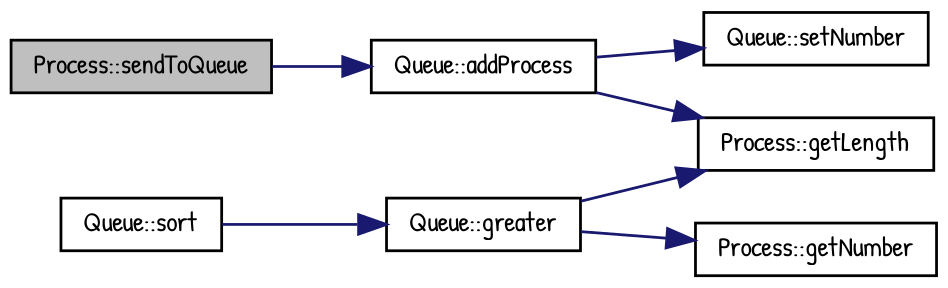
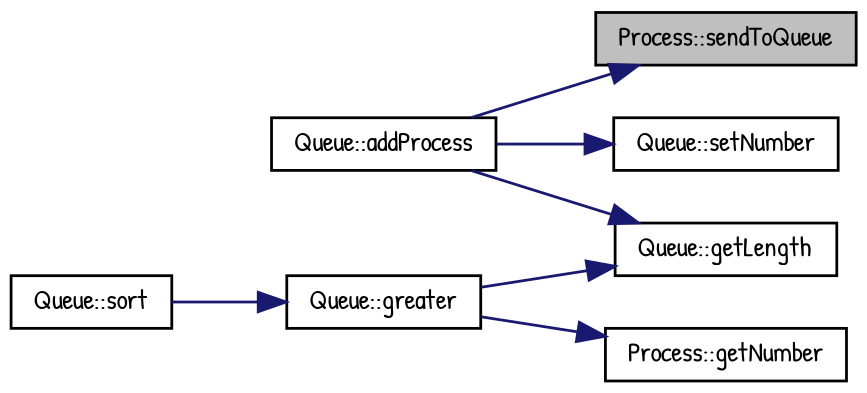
edge "Process::sendToQueue" -> "Queue::addProcess": reversed
node "Process::getLength": label "Process::getLength" -> "Queue::getLength"
